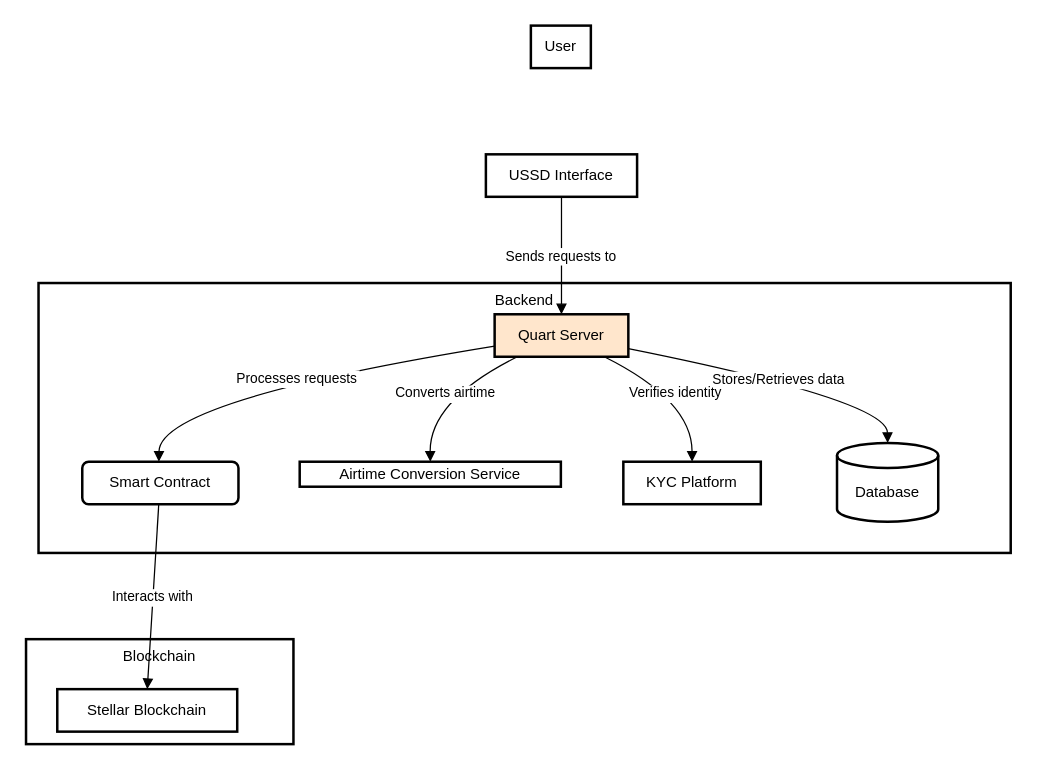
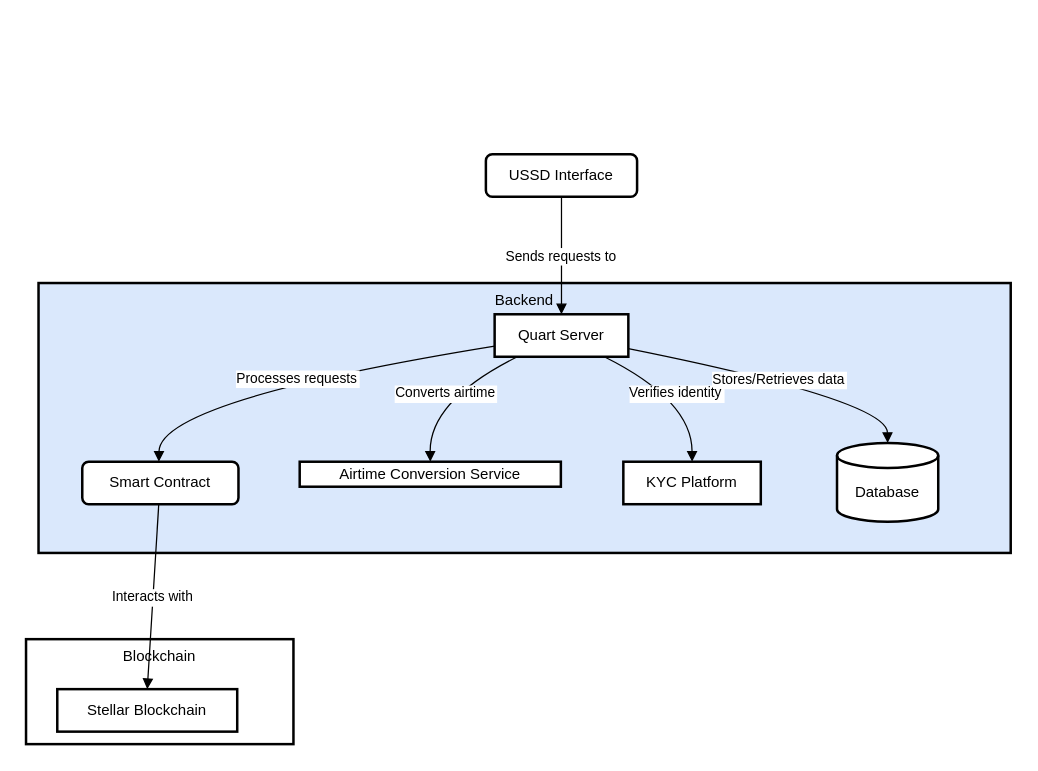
node "User": removed
node "USSD Interface": shape rectangle -> rounded rectangle
node "Quart Server": fillcolor #ffe6cc -> #ffffff
node "Backend": fillcolor #ffffff -> #dae8fc
